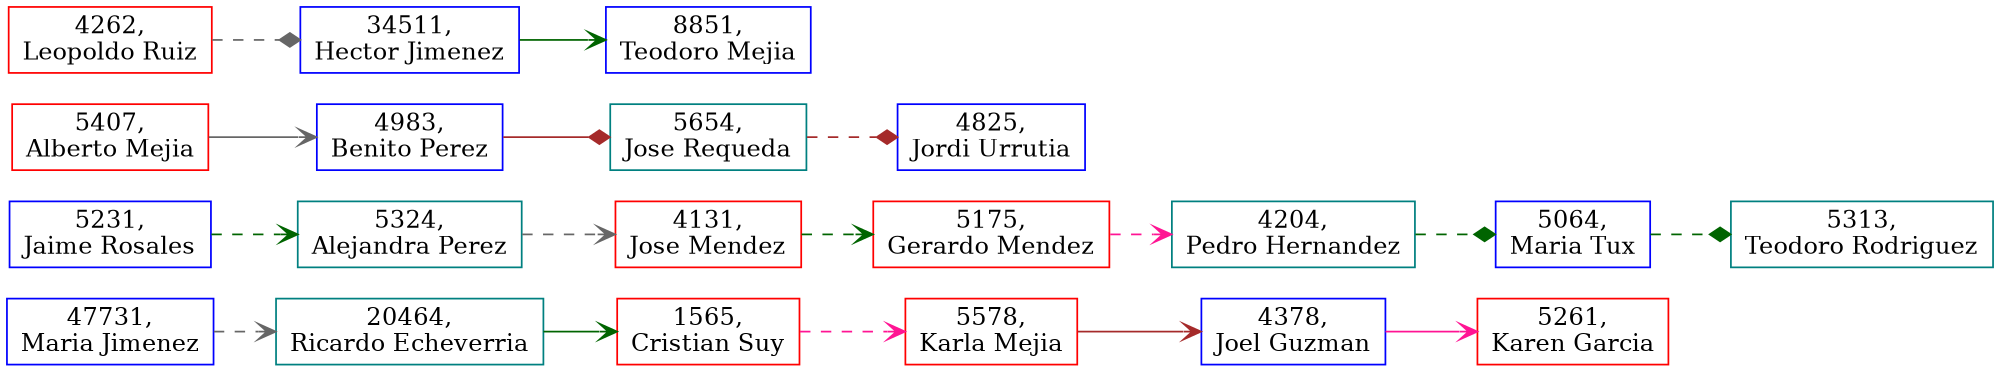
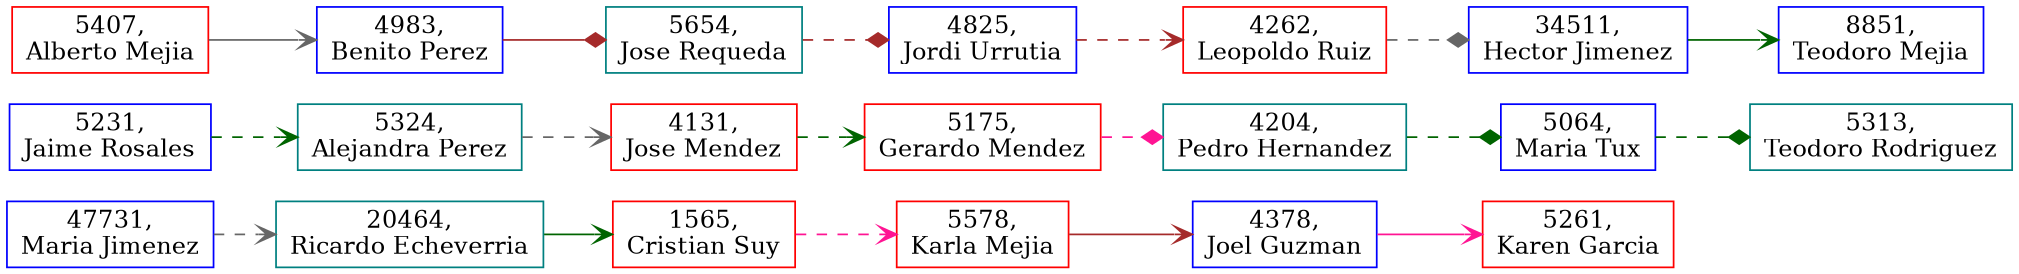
edge "4825, Jordi Urrutia" -> "4262, Leopoldo Ruiz": added
edge "5175, Gerardo Mendez" -> "4204, Pedro Hernandez": arrowhead vee -> diamond
